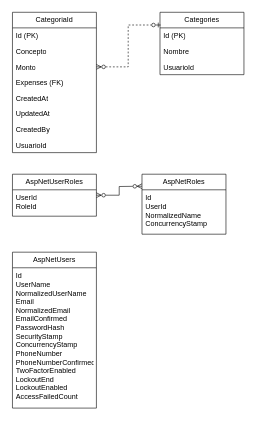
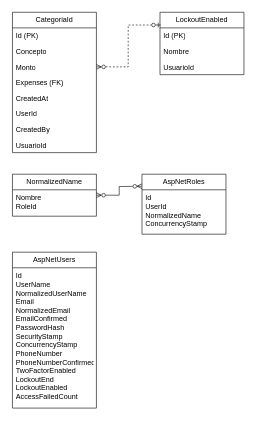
node "Categories": label "Categories" -> "LockoutEnabled"
node "UpdatedAt": label "UpdatedAt" -> "UserId"
node "AspNetUserRoles": label "AspNetUserRoles" -> "NormalizedName"
node "UserId RoleId": label "UserId RoleId" -> "Nombre RoleId"
